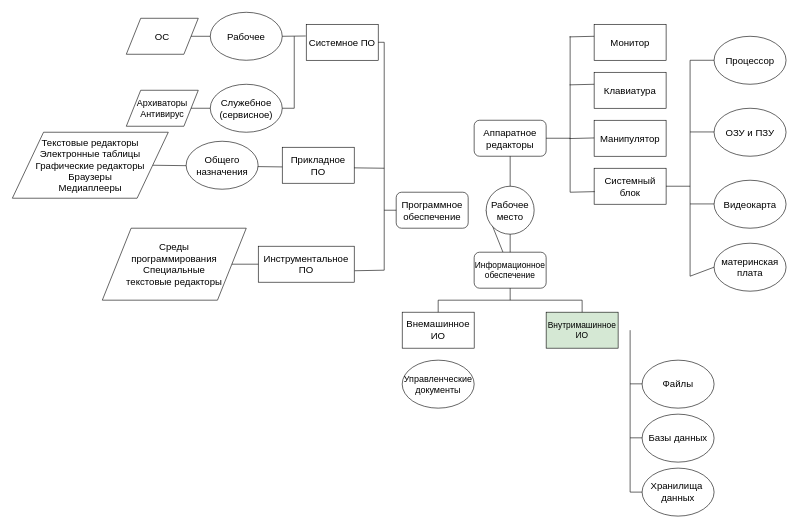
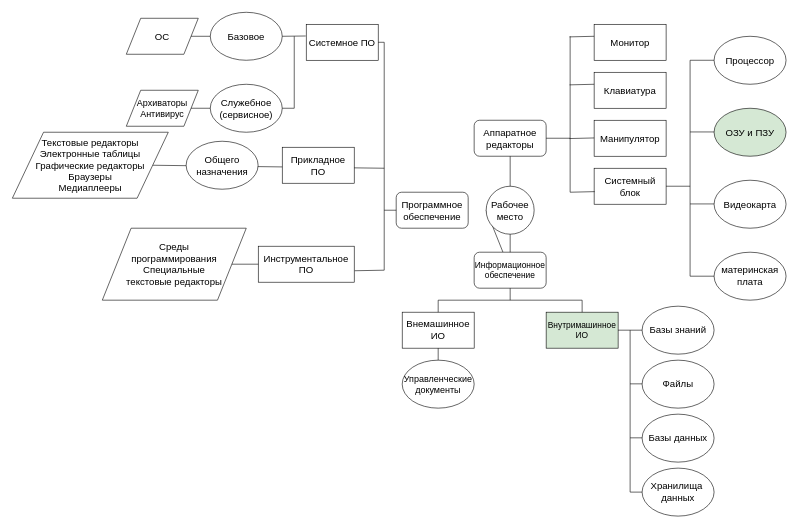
node "Рабочее": label "Рабочее" -> "Базовое"
node "ОЗУ и ПЗУ": fillcolor #ffffff -> #d5e8d4
node "материнская плата": moved (750, 267) -> (750, 276)
edge "Внутримашинное ИО" -- "Базы знаний": added
node "Базы знаний": added
edge "Внемашинное ИО" -- "Управленческие документы": added
